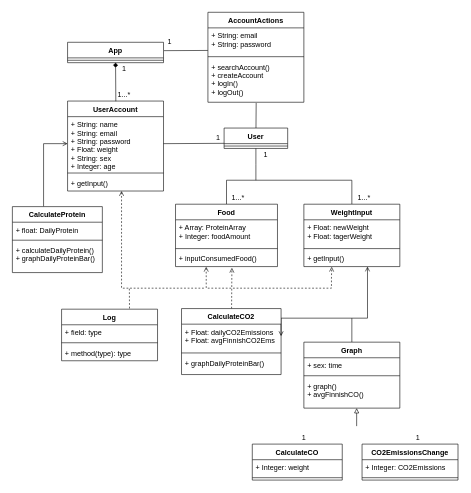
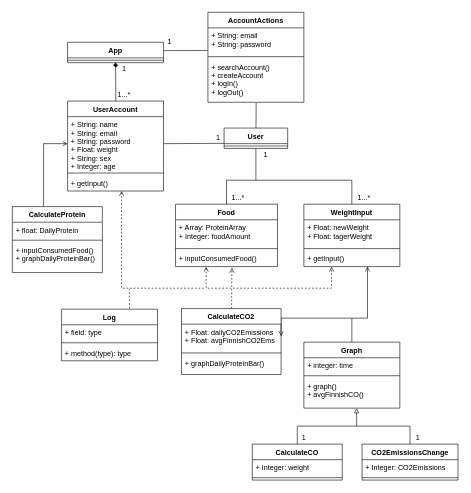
node "+ calculateDailyProtein() + graphDailyProteinBar()": label "+ calculateDailyProtein() + graphDailyProteinBar()" -> "+ inputConsumedFood() + graphDailyProteinBar()"
node "+ sex: time": label "+ sex: time" -> "+ integer: time"
edge "CalculateCO" -- "CO2EmissionsChange": added
